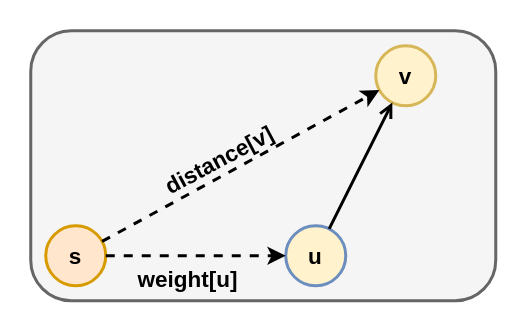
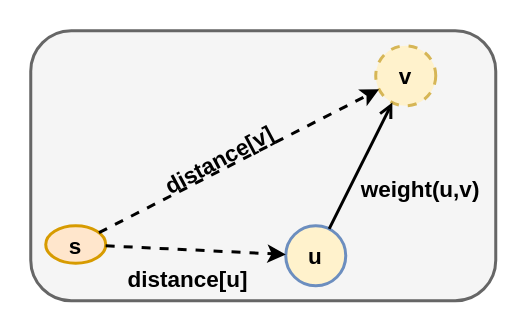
node "v": style solid -> dashed
node "weight(u,v)": added
node "s": size 60x60 -> 60x38
node "weight[u]": label "weight[u]" -> "distance[u]"
